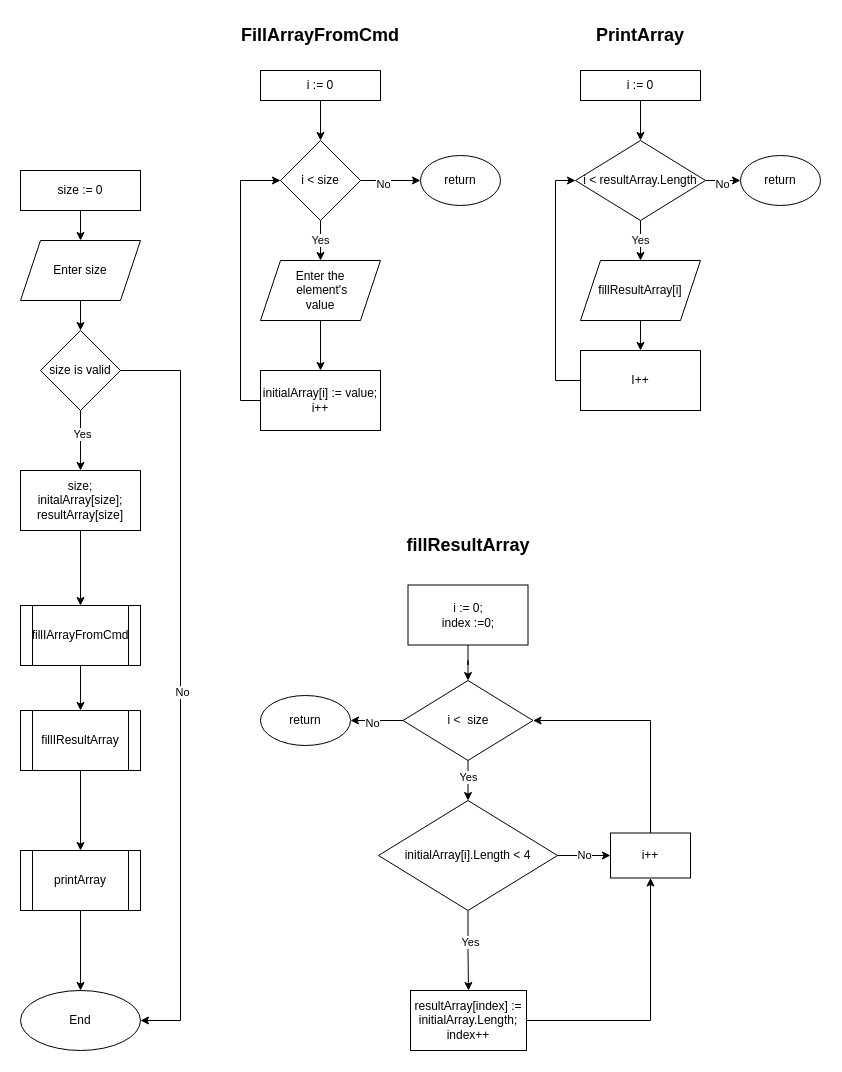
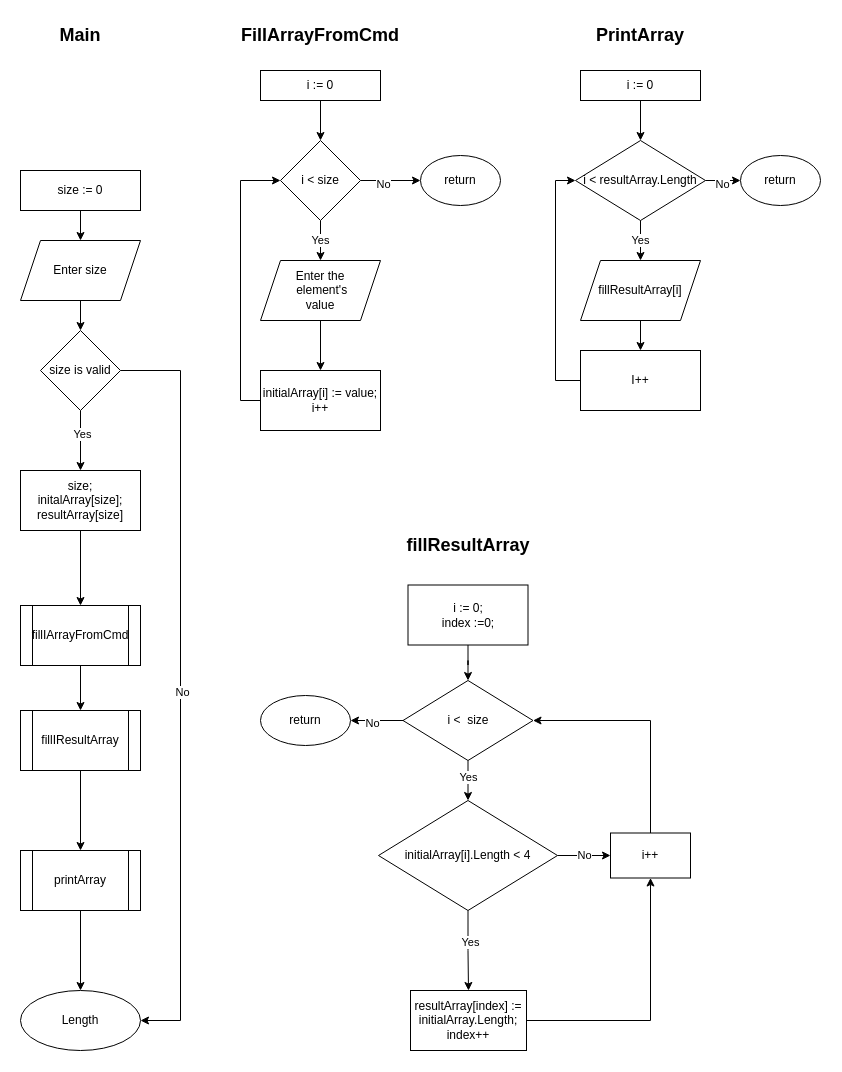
node "Main": added
node "End": label "End" -> "Length"
